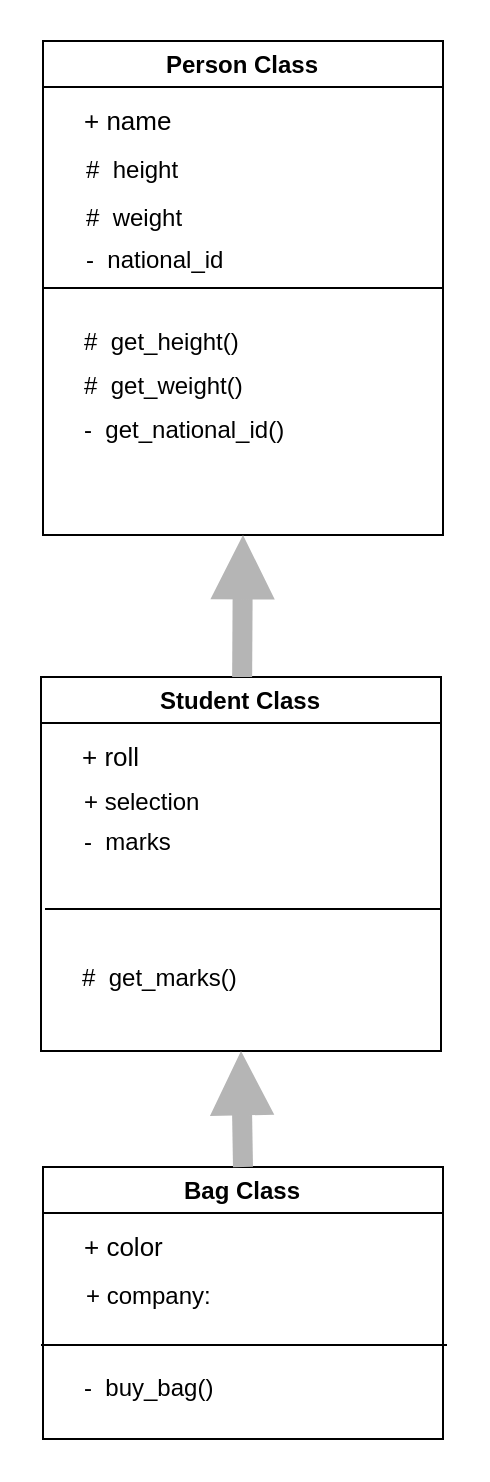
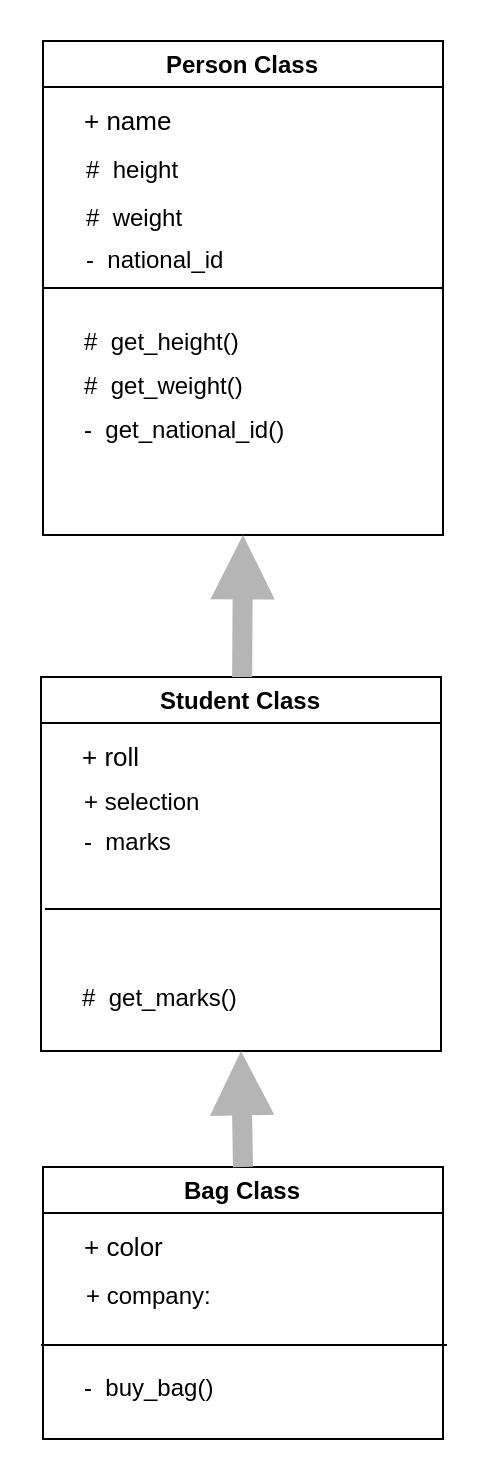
node "# get_marks()": moved (194, 979) -> (194, 999)
